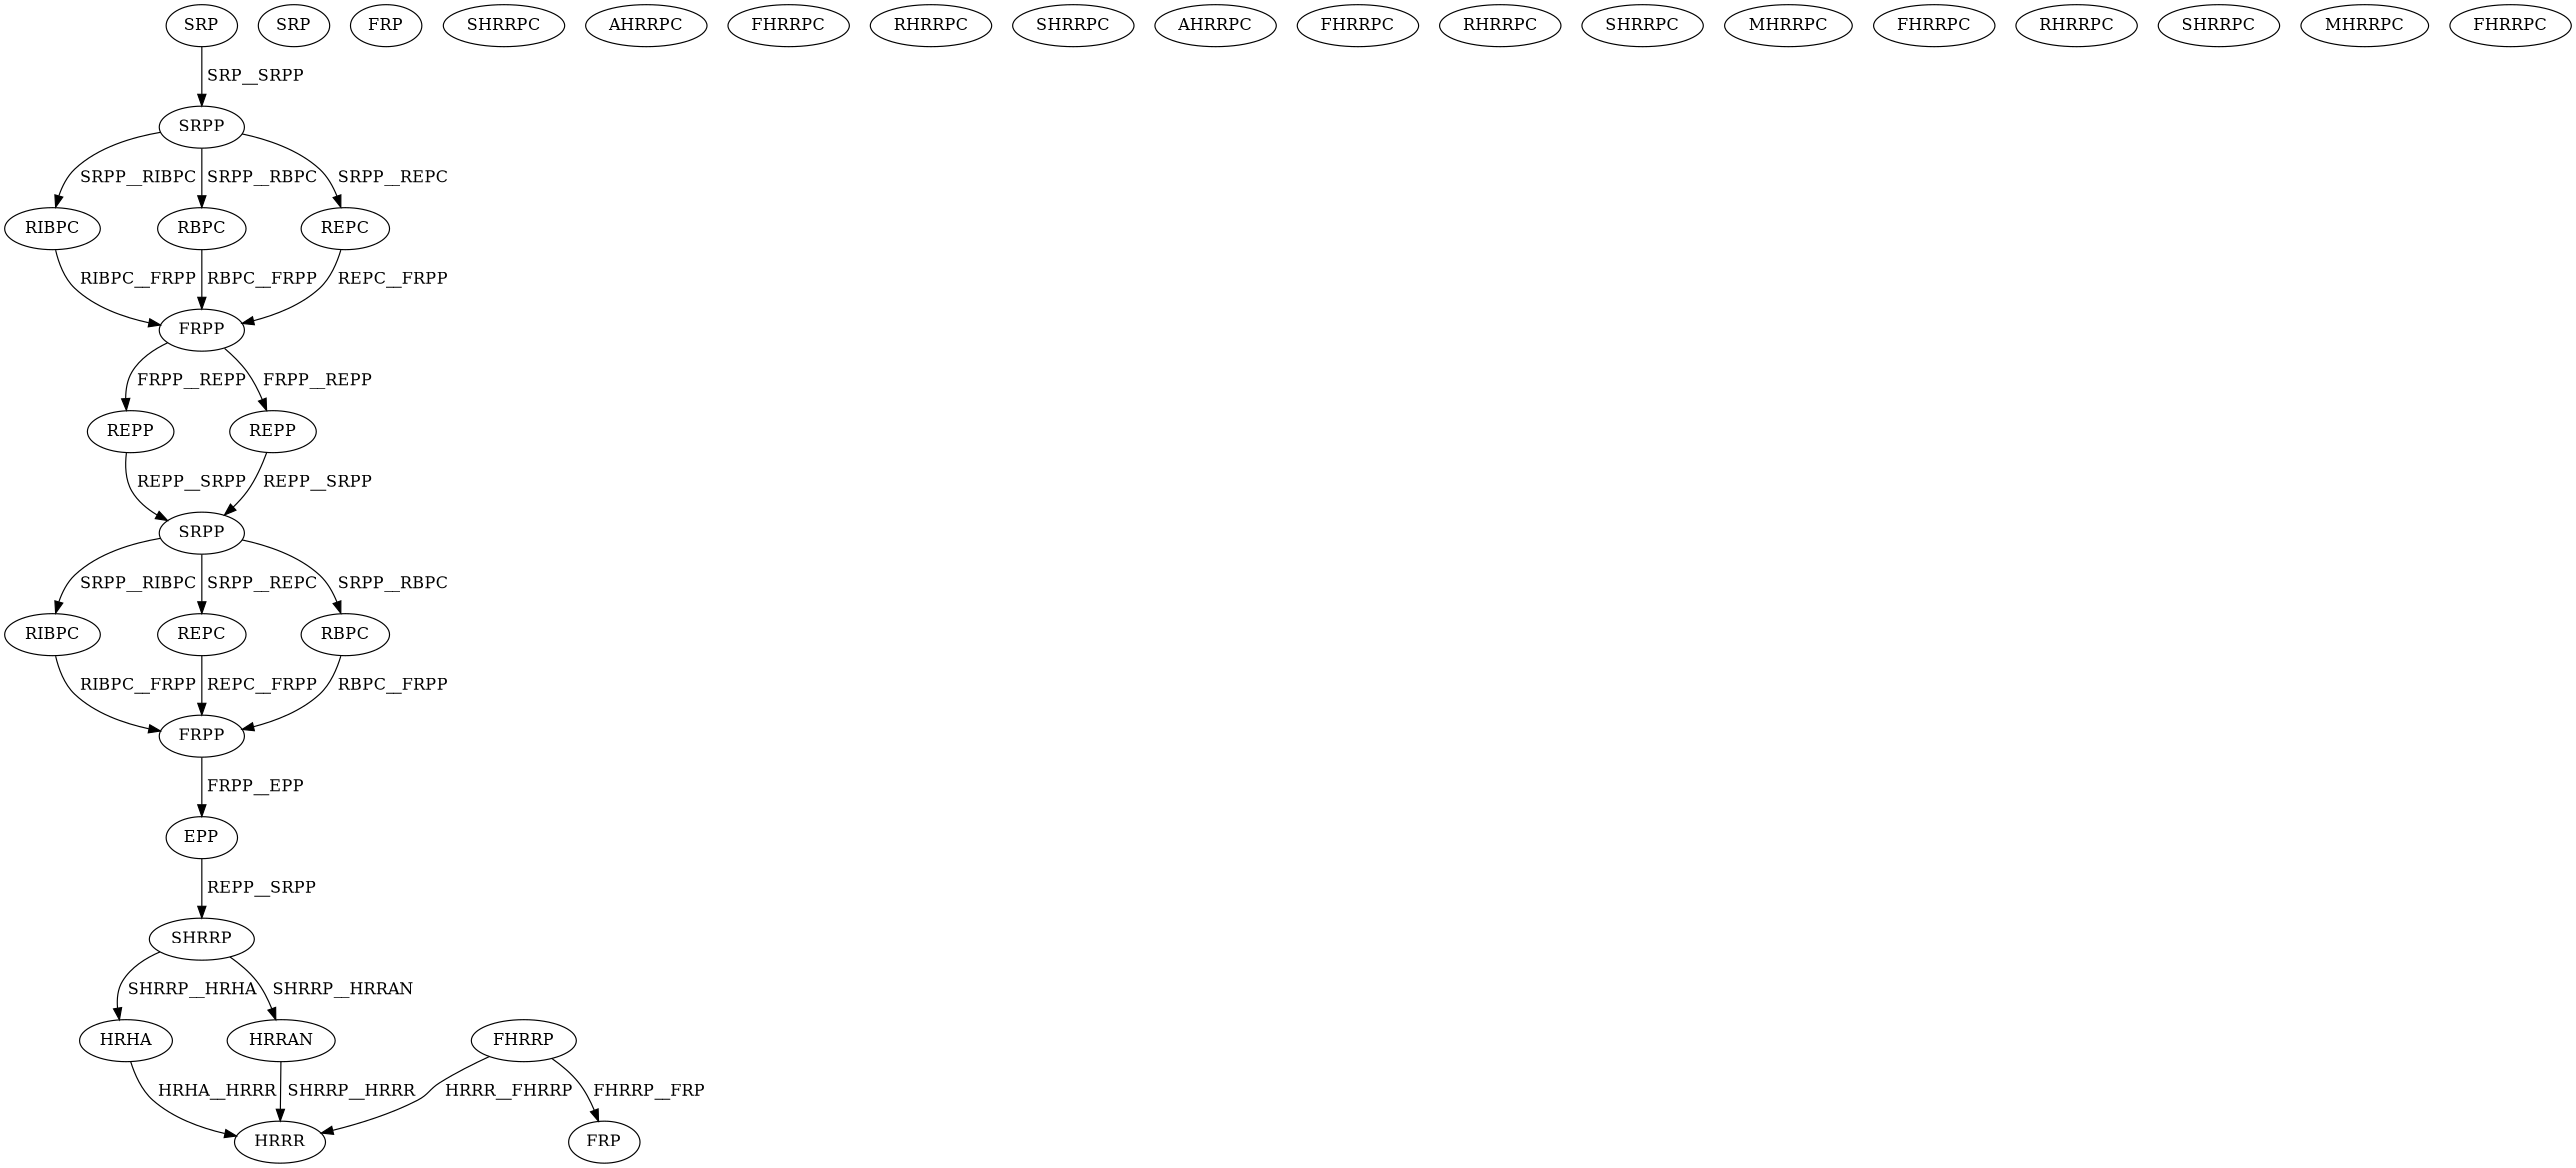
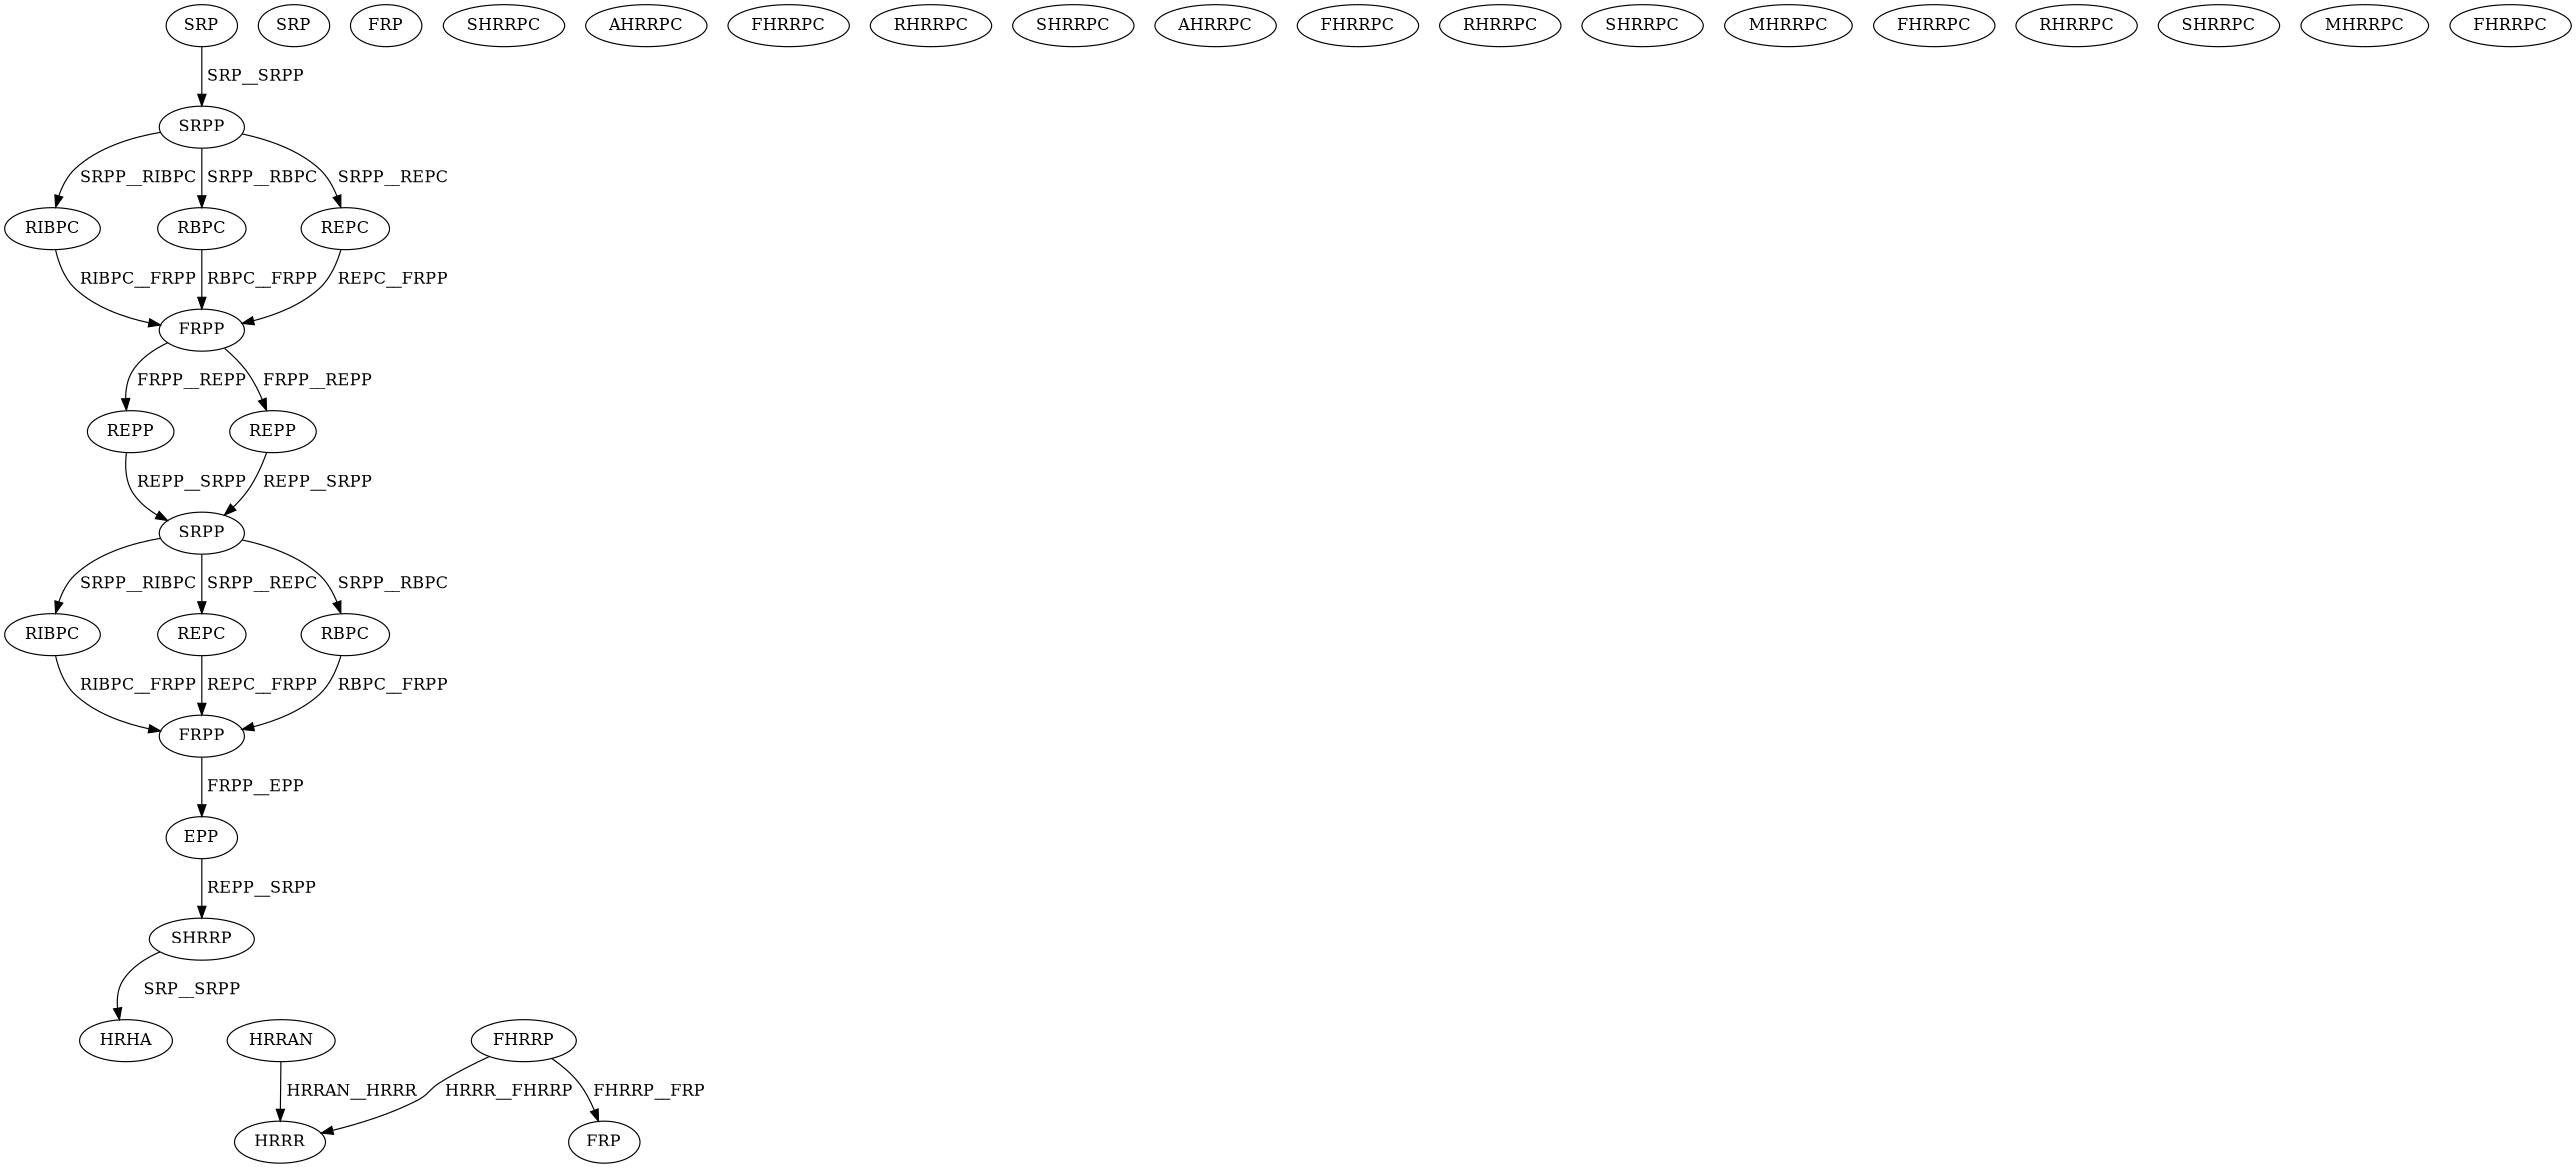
edge "SHRRP" -> "HRRAN": removed, label "SHRRP__HRRAN"
edge "SHRRP" -> "HRHA": label " SHRRP__HRHA" -> " SRP__SRPP"
edge "HRRAN" -> "HRRR": label " SHRRP__HRRR" -> " HRRAN__HRRR"
edge "HRHA" -> "HRRR": removed, label "HRHA__HRRR"
